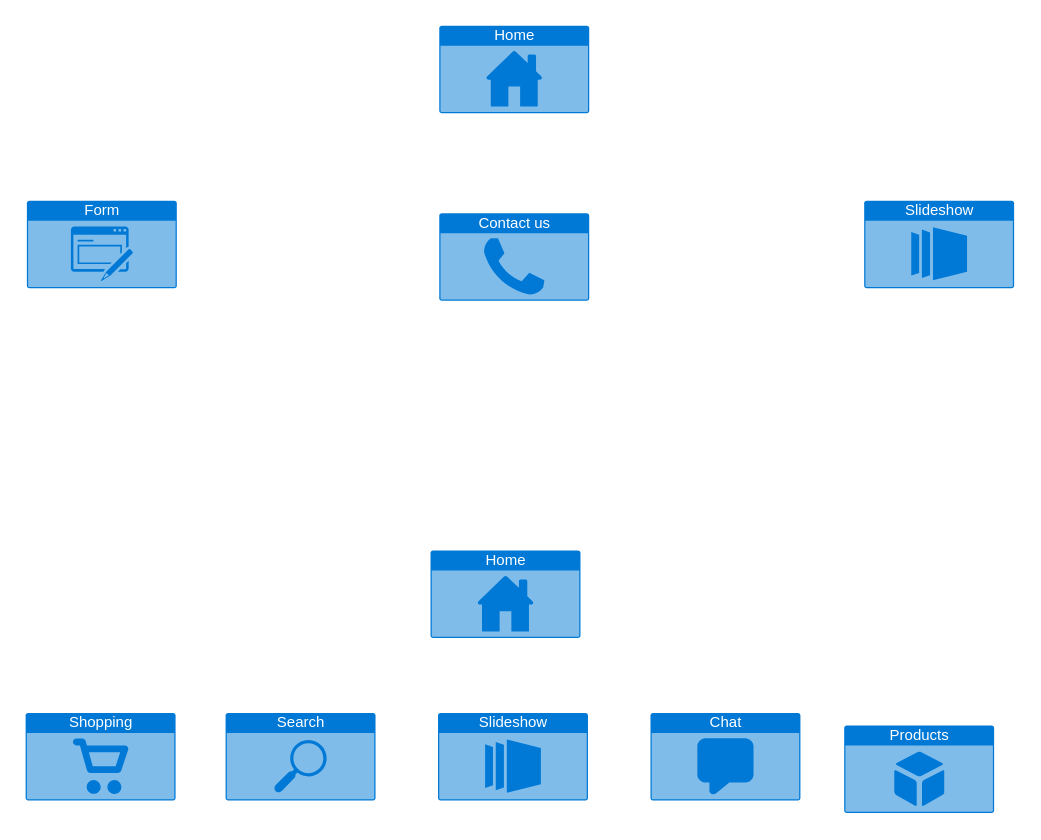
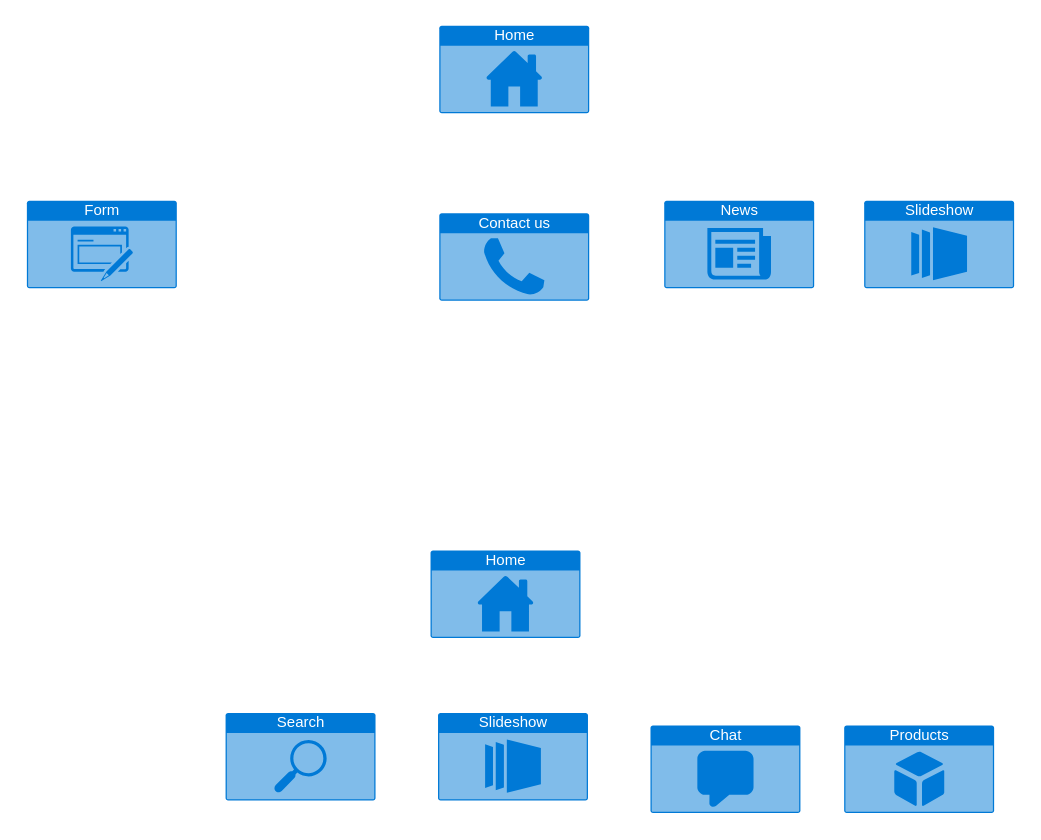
node "News": added
node "Shopping": removed
node "Chat": moved (726, 757) -> (726, 769)
